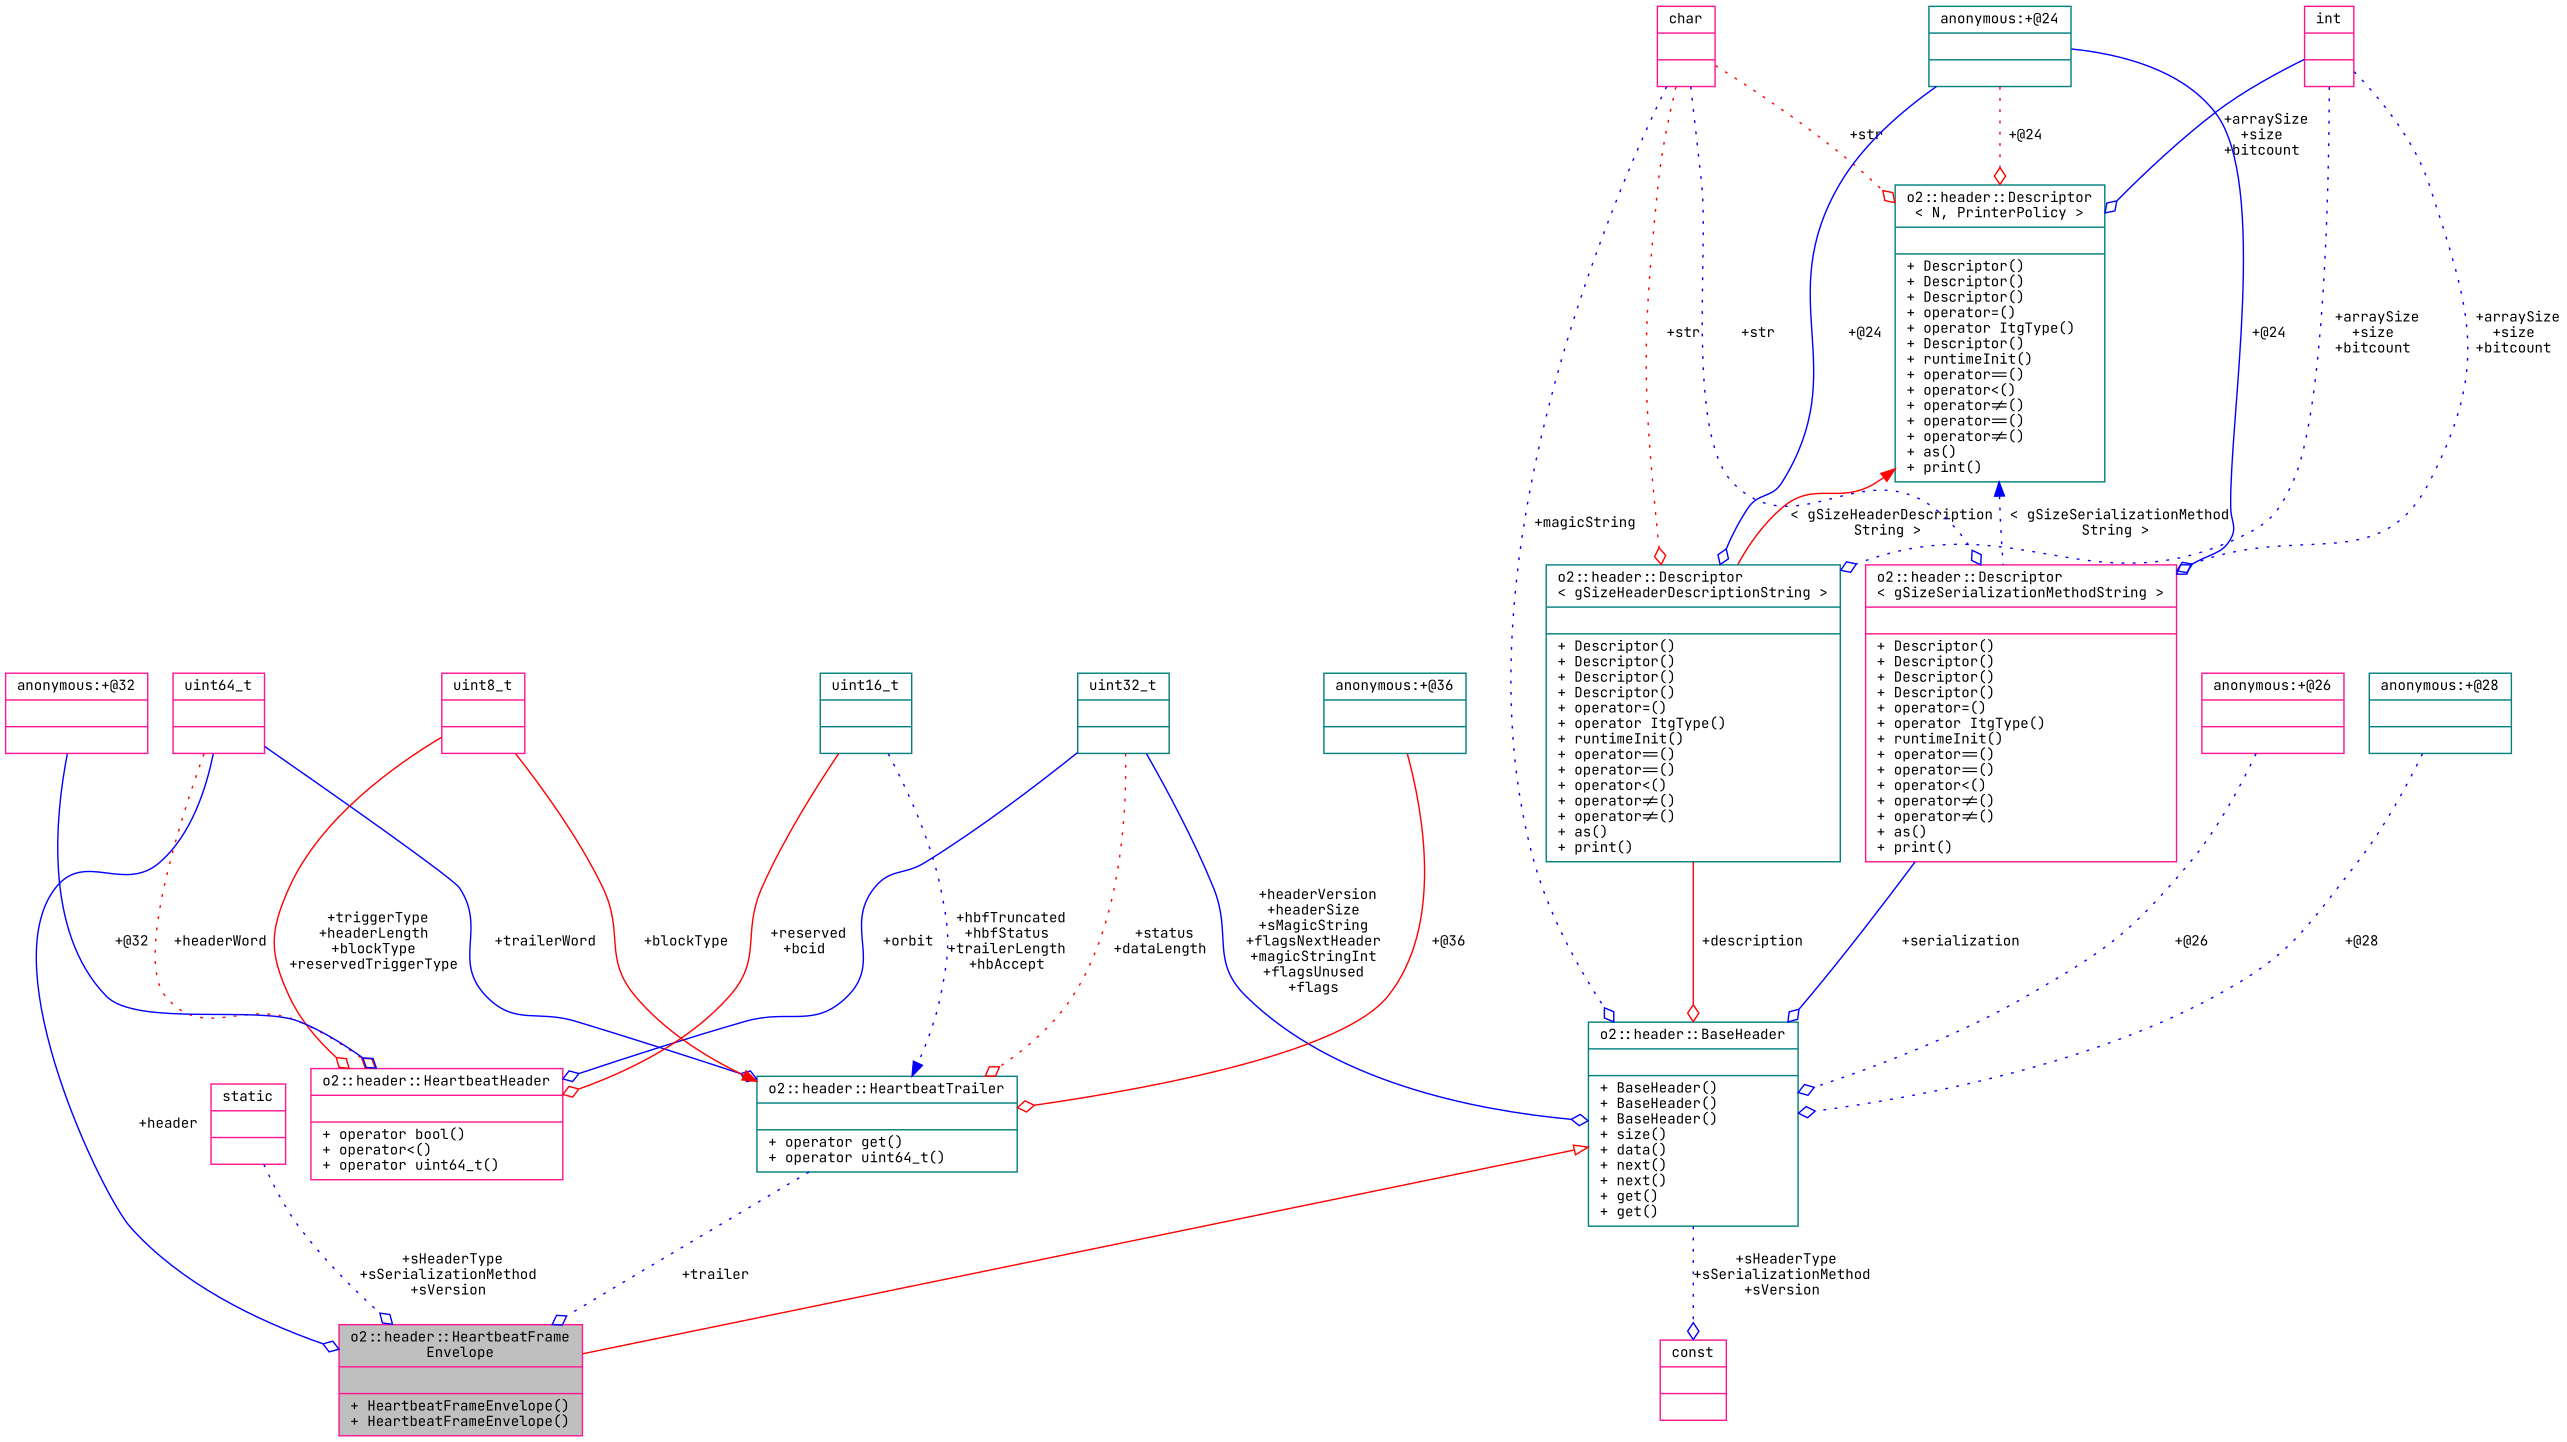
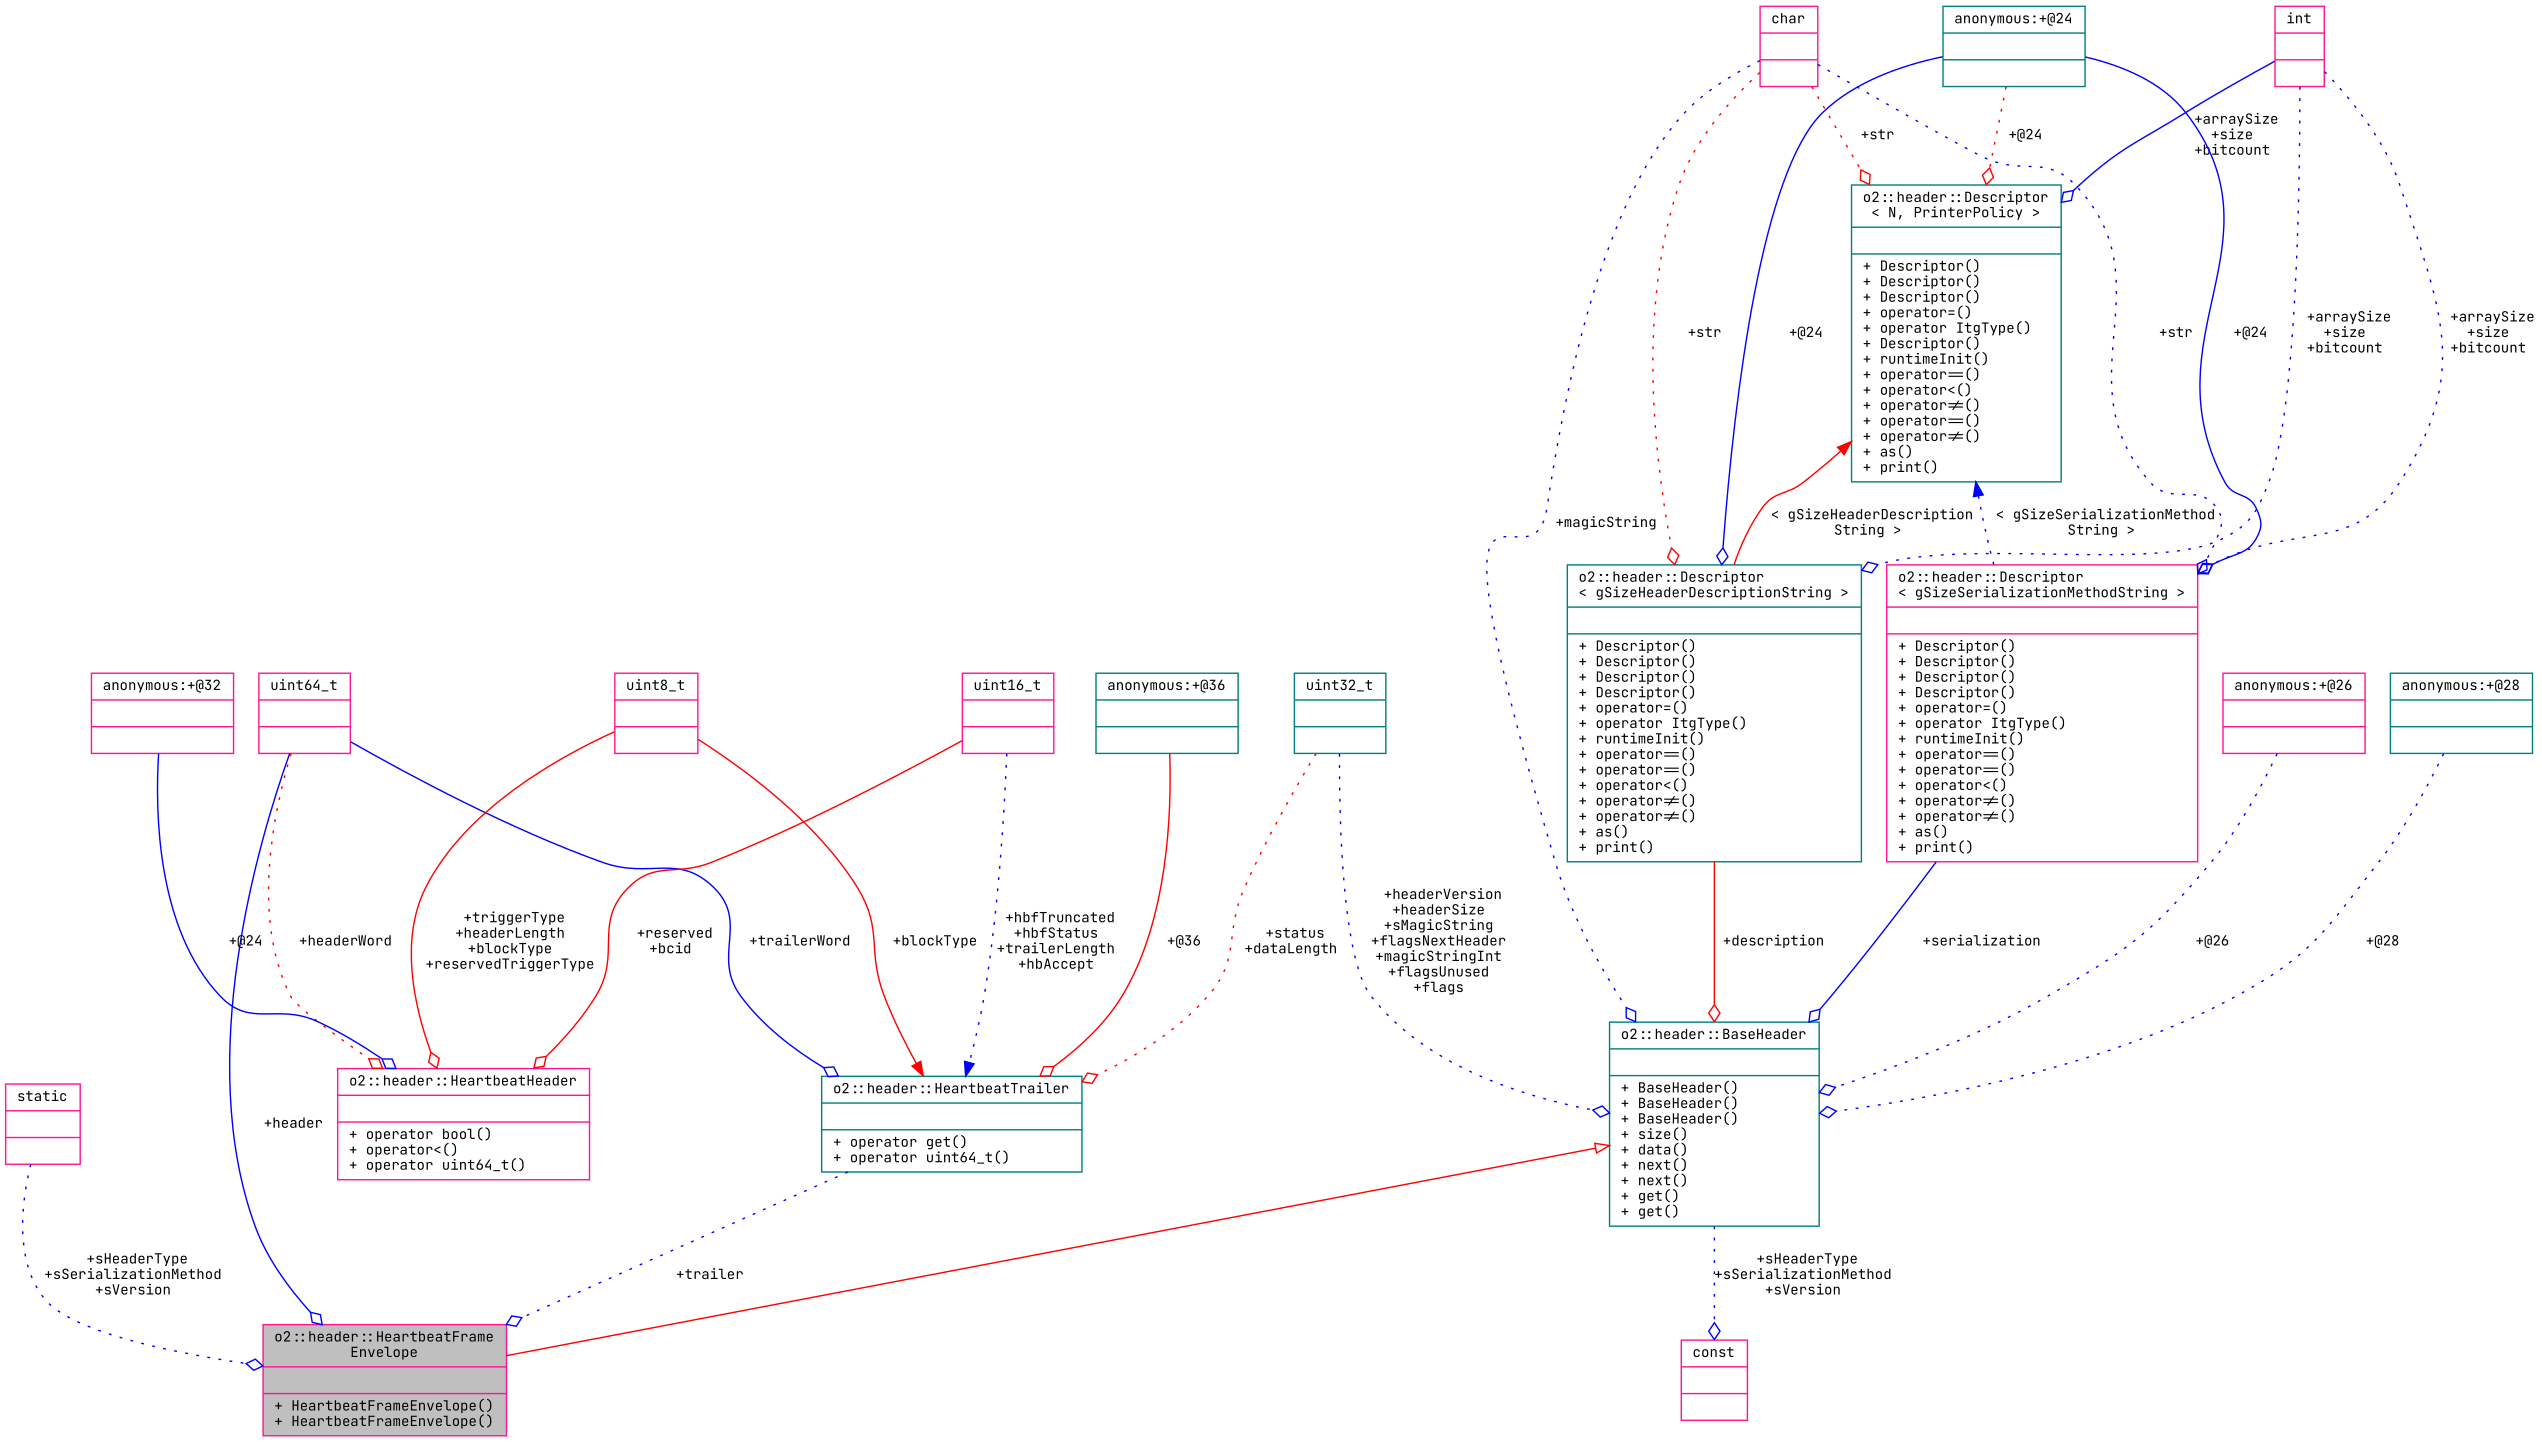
node "uint16_t": color teal -> deeppink
edge "anonymous:+@32" -> "o2::header::HeartbeatHeader": label " +@32" -> " +@24"
edge "uint32_t" -> "o2::header::HeartbeatHeader": removed, label "+orbit"
edge "uint32_t" -> "o2::header::BaseHeader": style solid -> dotted
